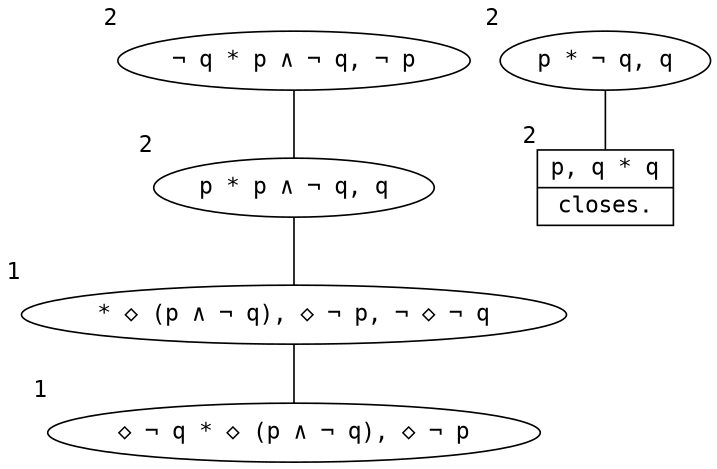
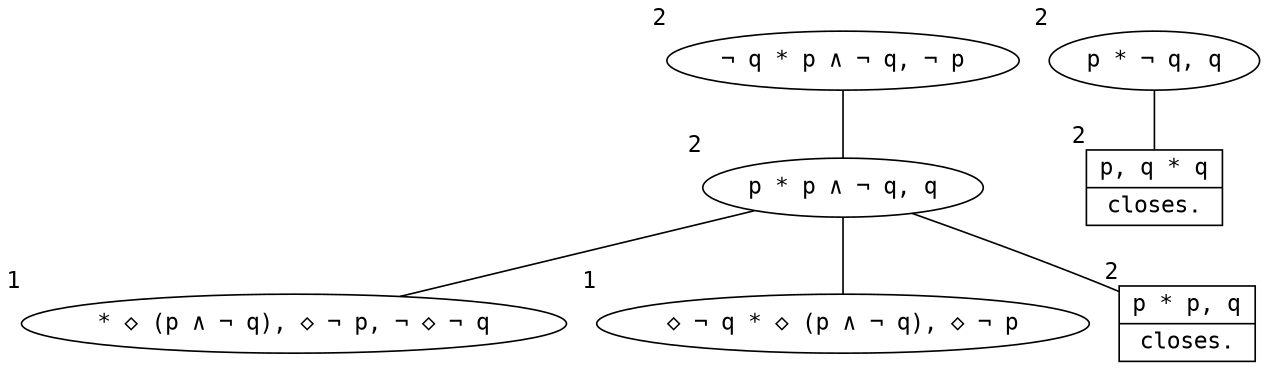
node "p * p, q": added
edge "* ◇ (p ∧ ¬ q), ◇ ¬ p, ¬ ◇ ¬ q 1" -- "◇ ¬ q * ◇ (p ∧ ¬ q), ◇ ¬ p 1": now "p * p ∧ ¬ q, q 2" -- "◇ ¬ q * ◇ (p ∧ ¬ q), ◇ ¬ p 1"
